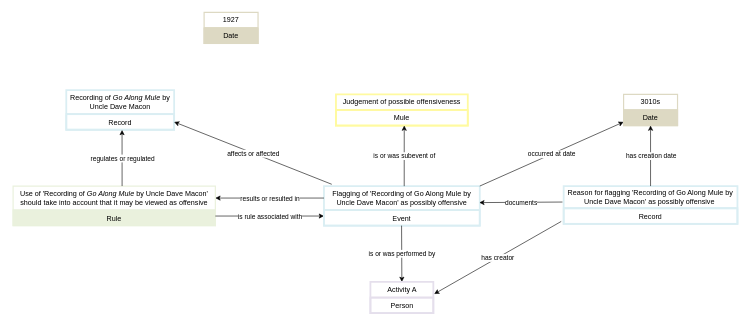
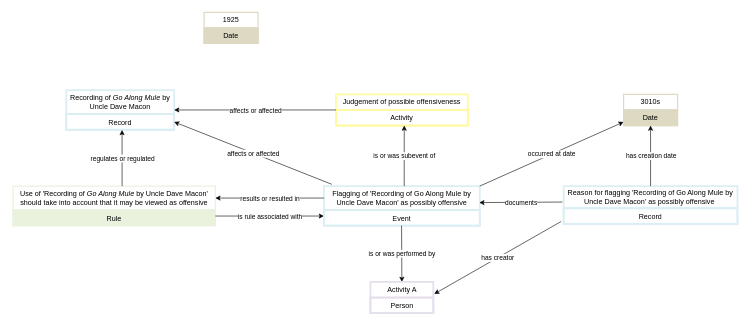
node "1927": label "1927" -> "1925"
edge "Judgement of possible offensiveness" -> "Recording of Go Along Mule by Uncle Dave Macon": added, label "affects or affected"
node "Mule": label "Mule" -> "Activity"
